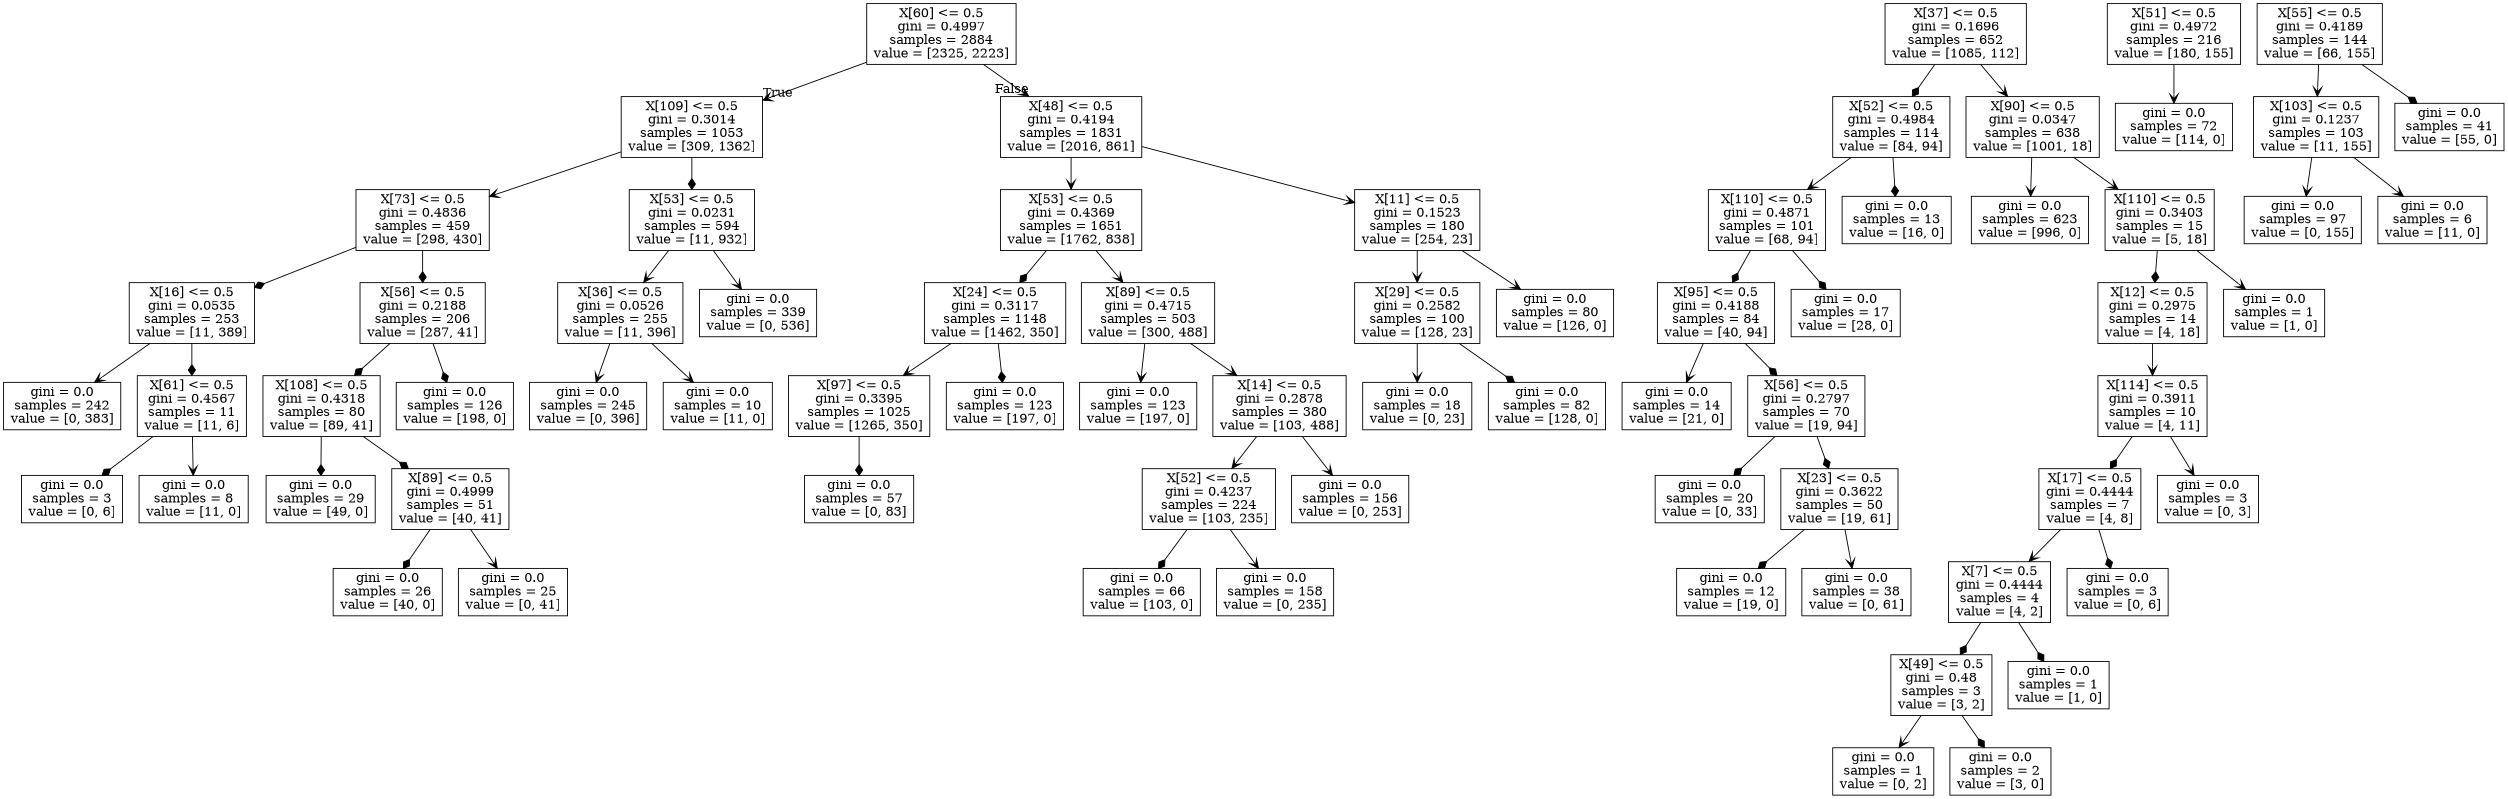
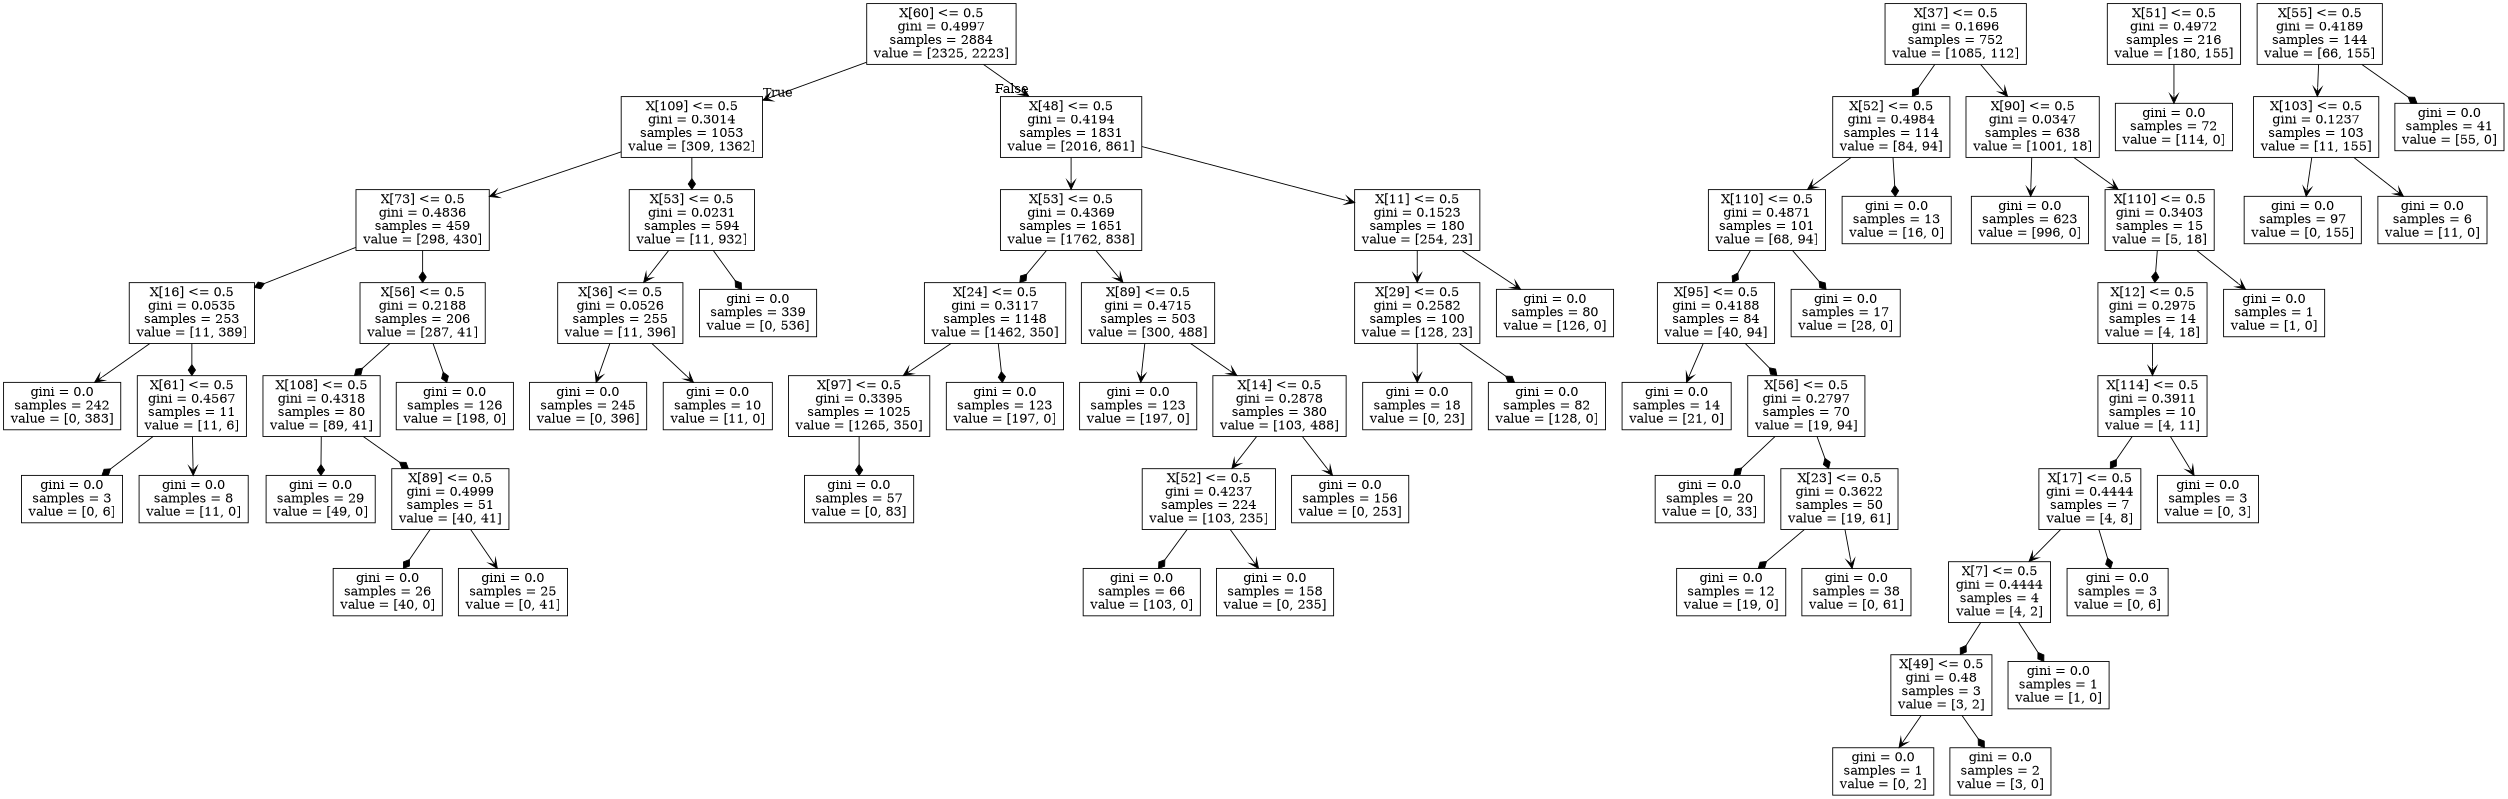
node "X[37] <= 0.5 gini = 0.1696 samples = 652 value = [1085, 112]": label "X[37] <= 0.5 gini = 0.1696 samples = 652 value = [1085, 112]" -> "X[37] <= 0.5 gini = 0.1696 samples = 752 value = [1085, 112]"
edge "X[53] <= 0.5 gini = 0.0231 samples = 594 value = [11, 932]" -> "gini = 0.0 samples = 339 value = [0, 536]": arrowhead vee -> diamond
